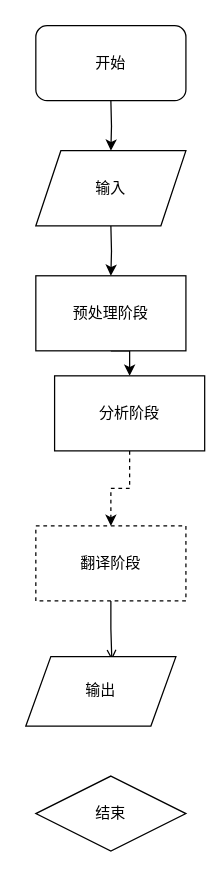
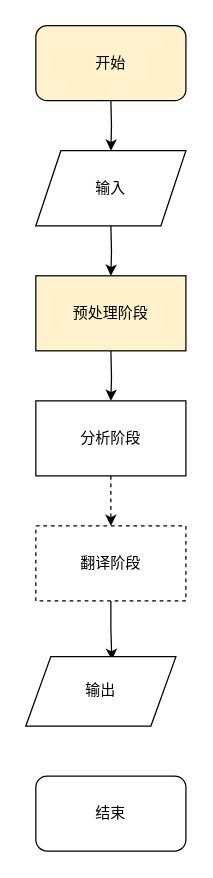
node "开始": fillcolor #ffffff -> #fff2cc
node "预处理阶段": fillcolor #ffffff -> #fff2cc
node "分析阶段": moved (129, 413) -> (111, 438)
edge "翻译阶段" -> "输出": arrowhead open -> classic
node "结束": shape diamond -> rounded rectangle
